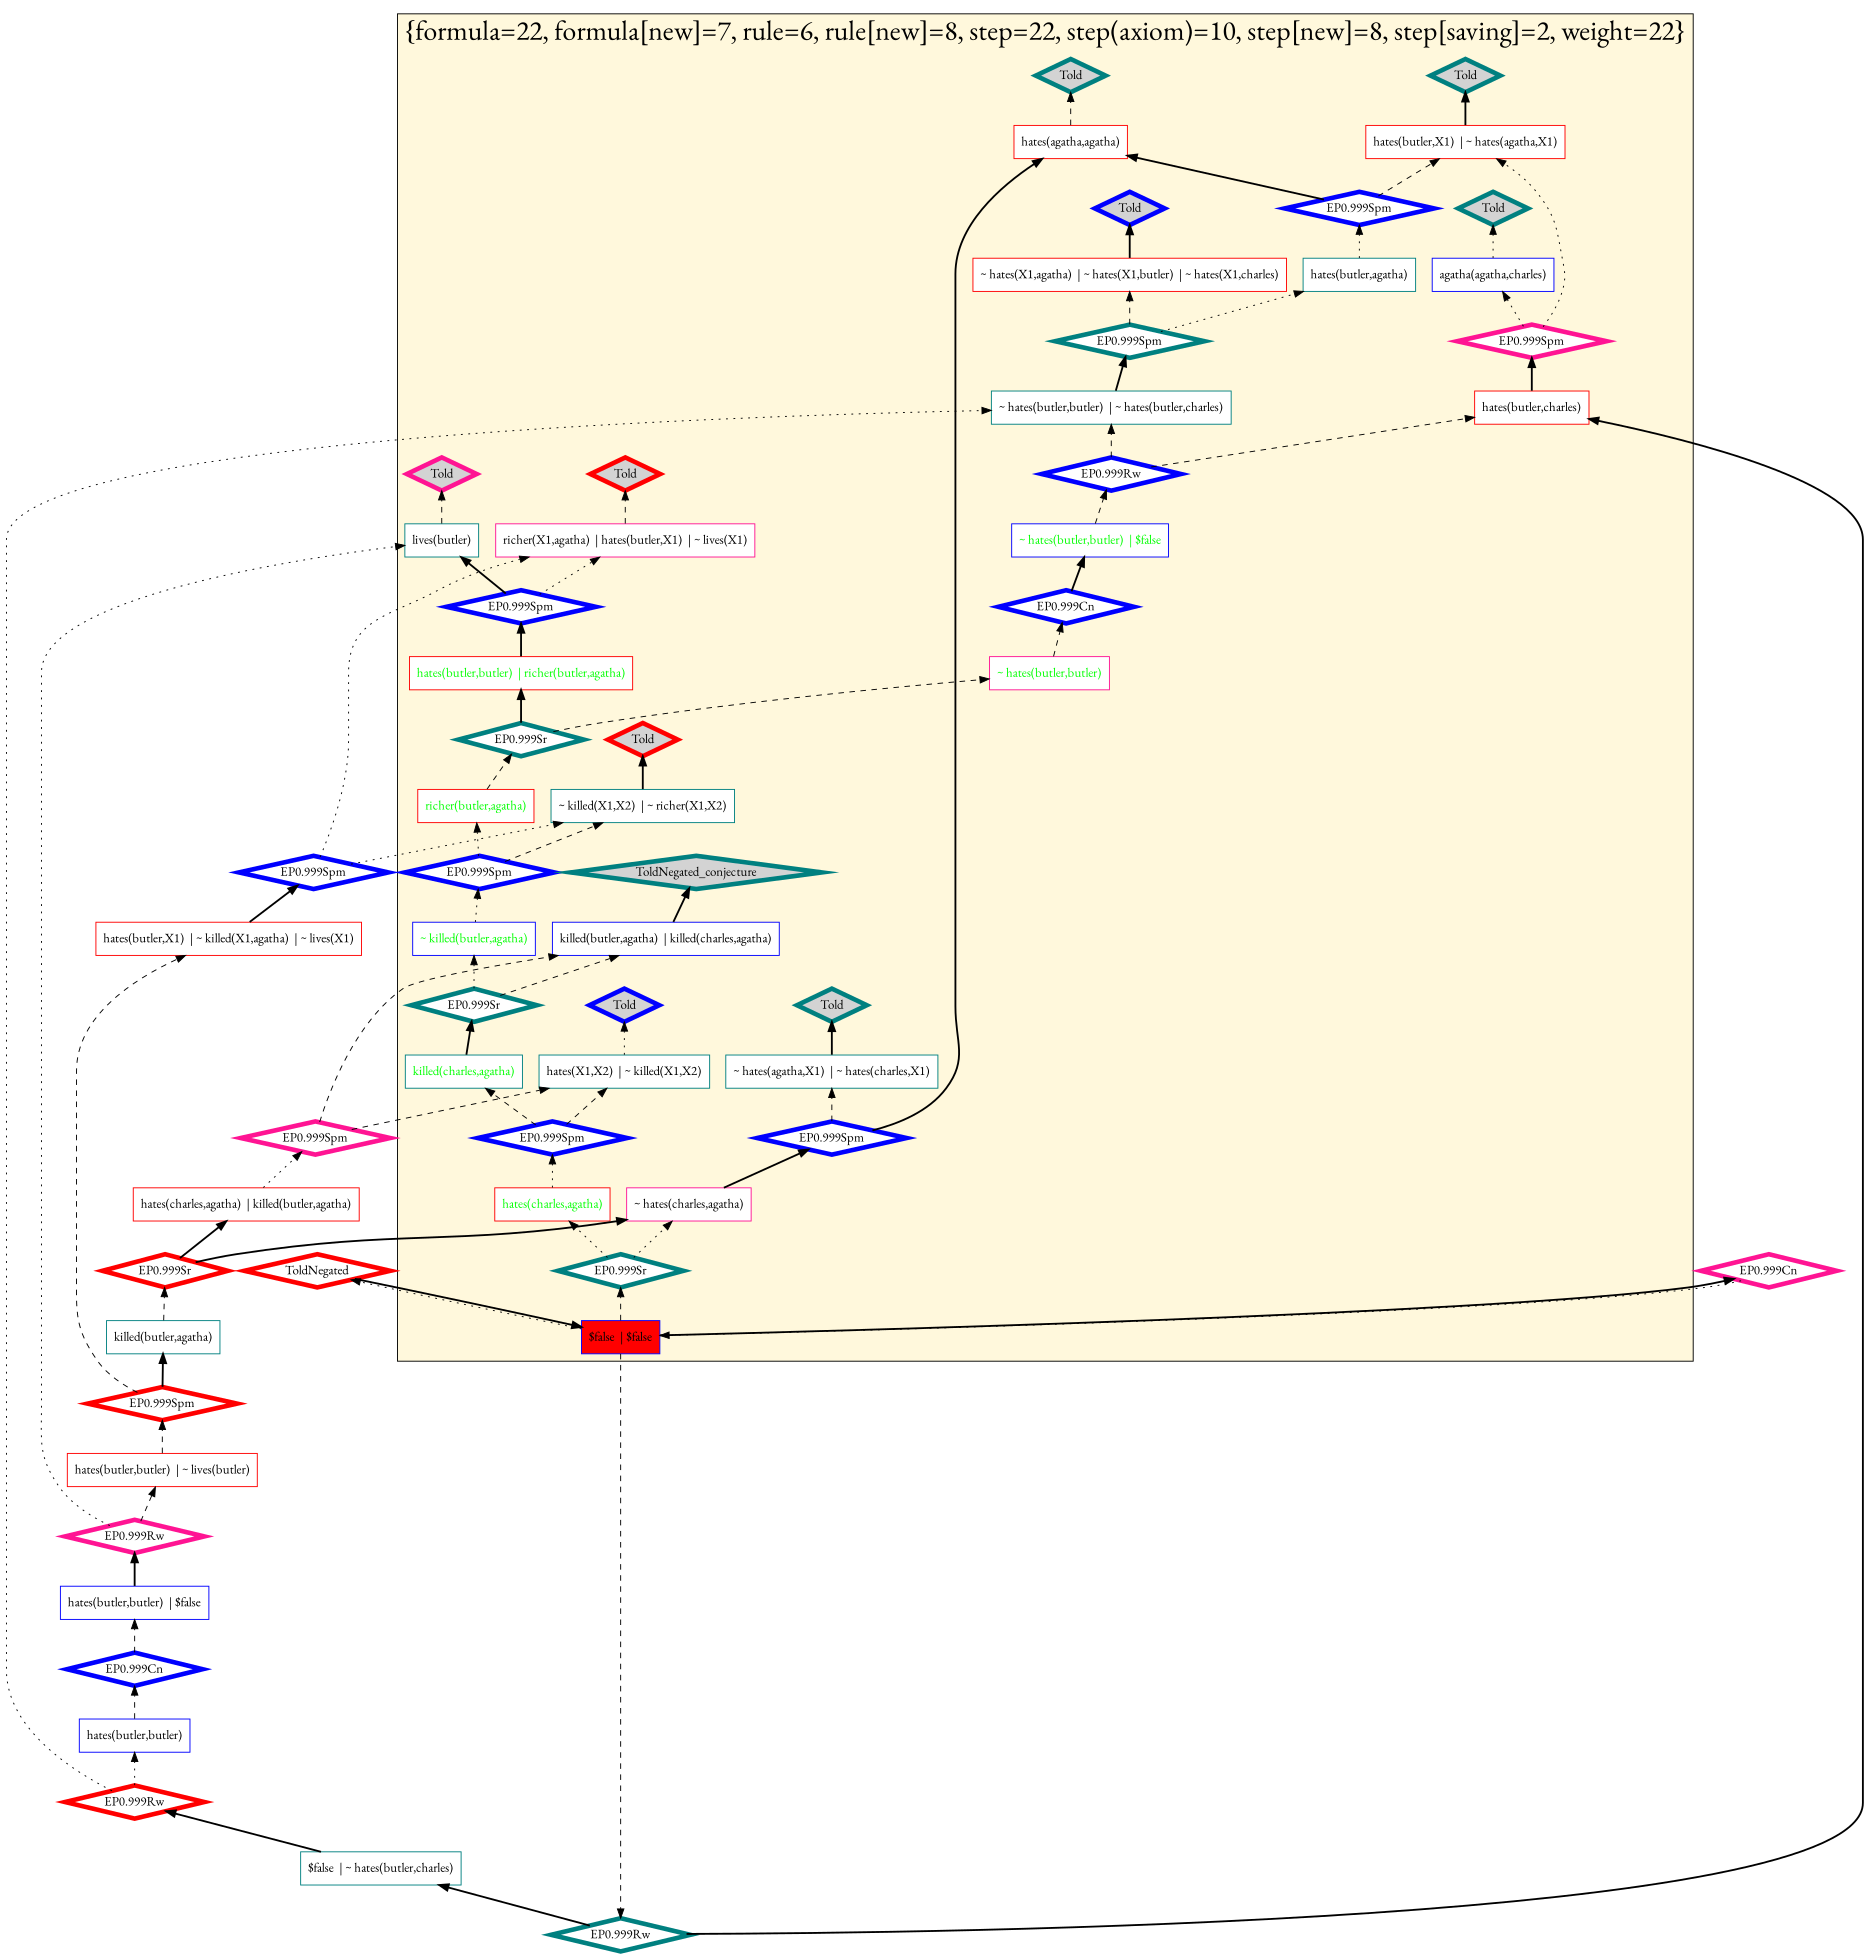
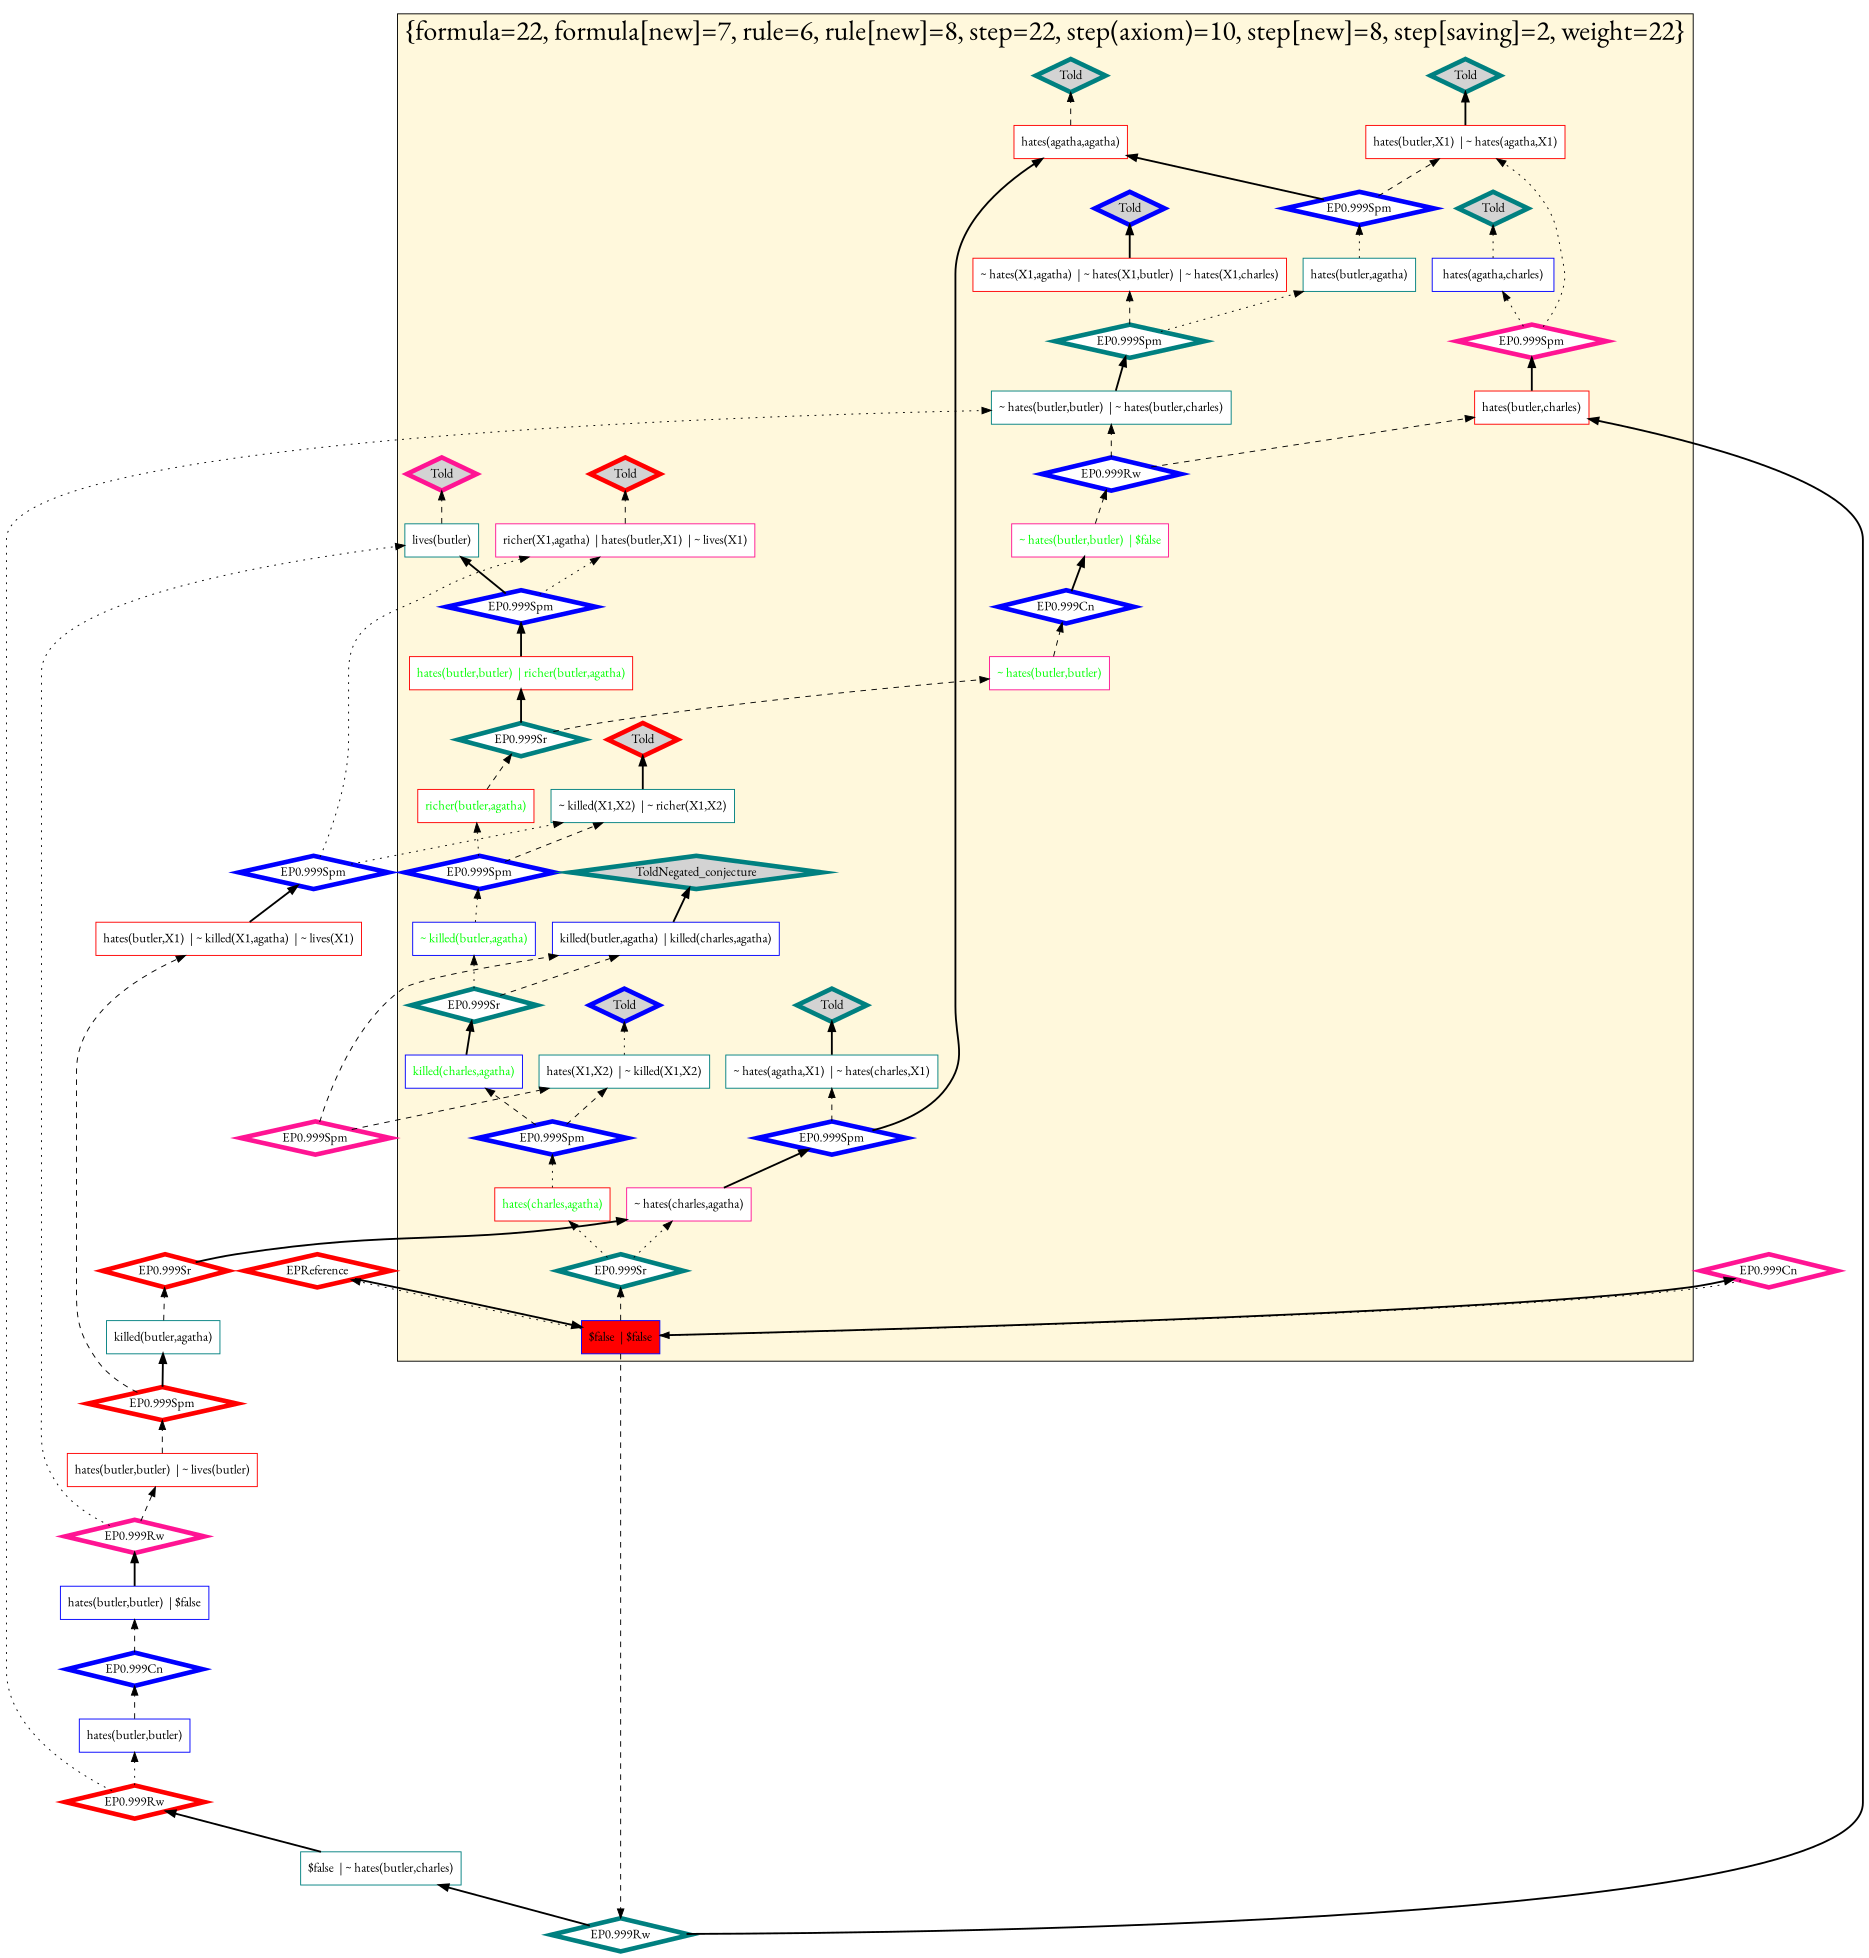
node "agatha(agatha,charles)": label "agatha(agatha,charles)" -> "hates(agatha,charles)"
node "~ hates(butler,butler)  | $false": color blue -> deeppink
node "killed(charles,agatha)": color teal -> blue
node "hates(charles,agatha)  | killed(butler,agatha)": removed
node "ToldNegated": label "ToldNegated" -> "EPReference"
